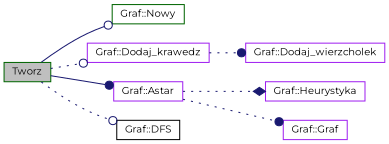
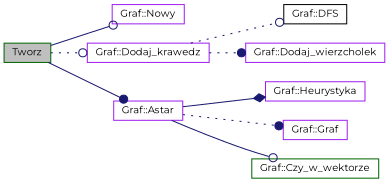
node "Graf::Nowy": color darkgreen -> purple
edge "Graf::Astar" -> "Graf::Heurystyka": style dotted -> solid
edge "Tworz" -> "Graf::DFS": now "Graf::Dodaj_krawedz" -> "Graf::DFS"
node "Graf::Czy_w_wektorze": added
